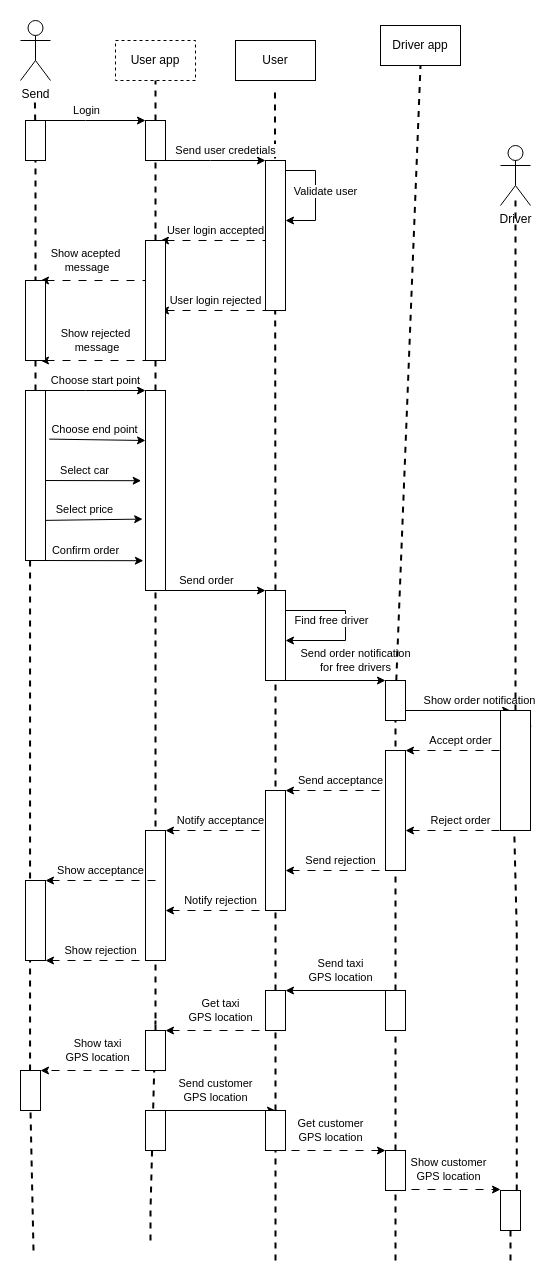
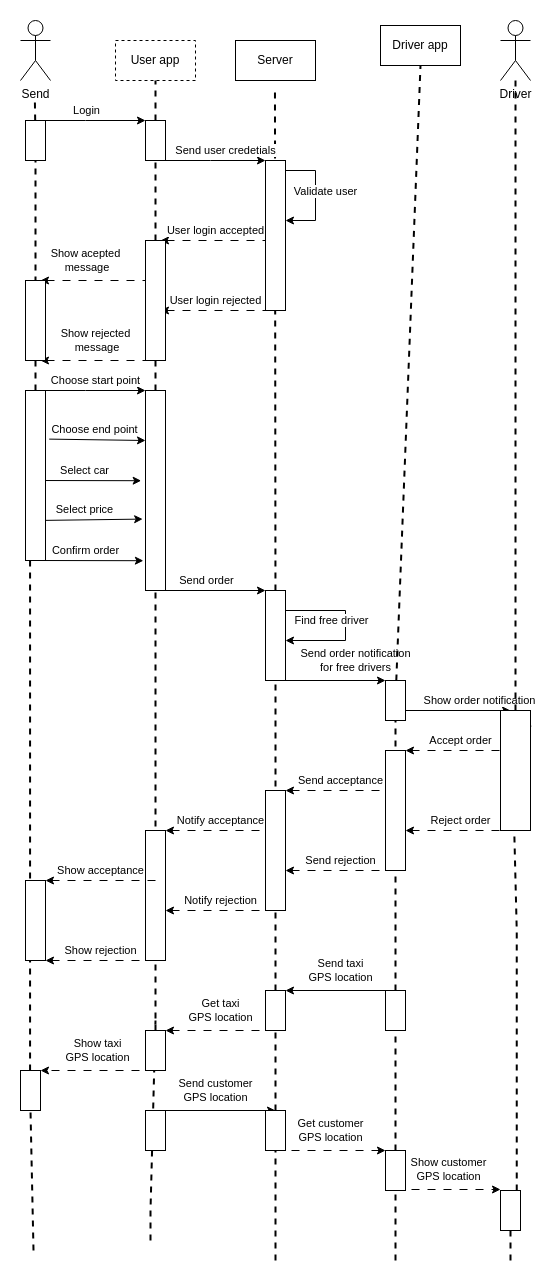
node "User": label "User" -> "Server"
node "Driver": moved (516, 176) -> (516, 51)
